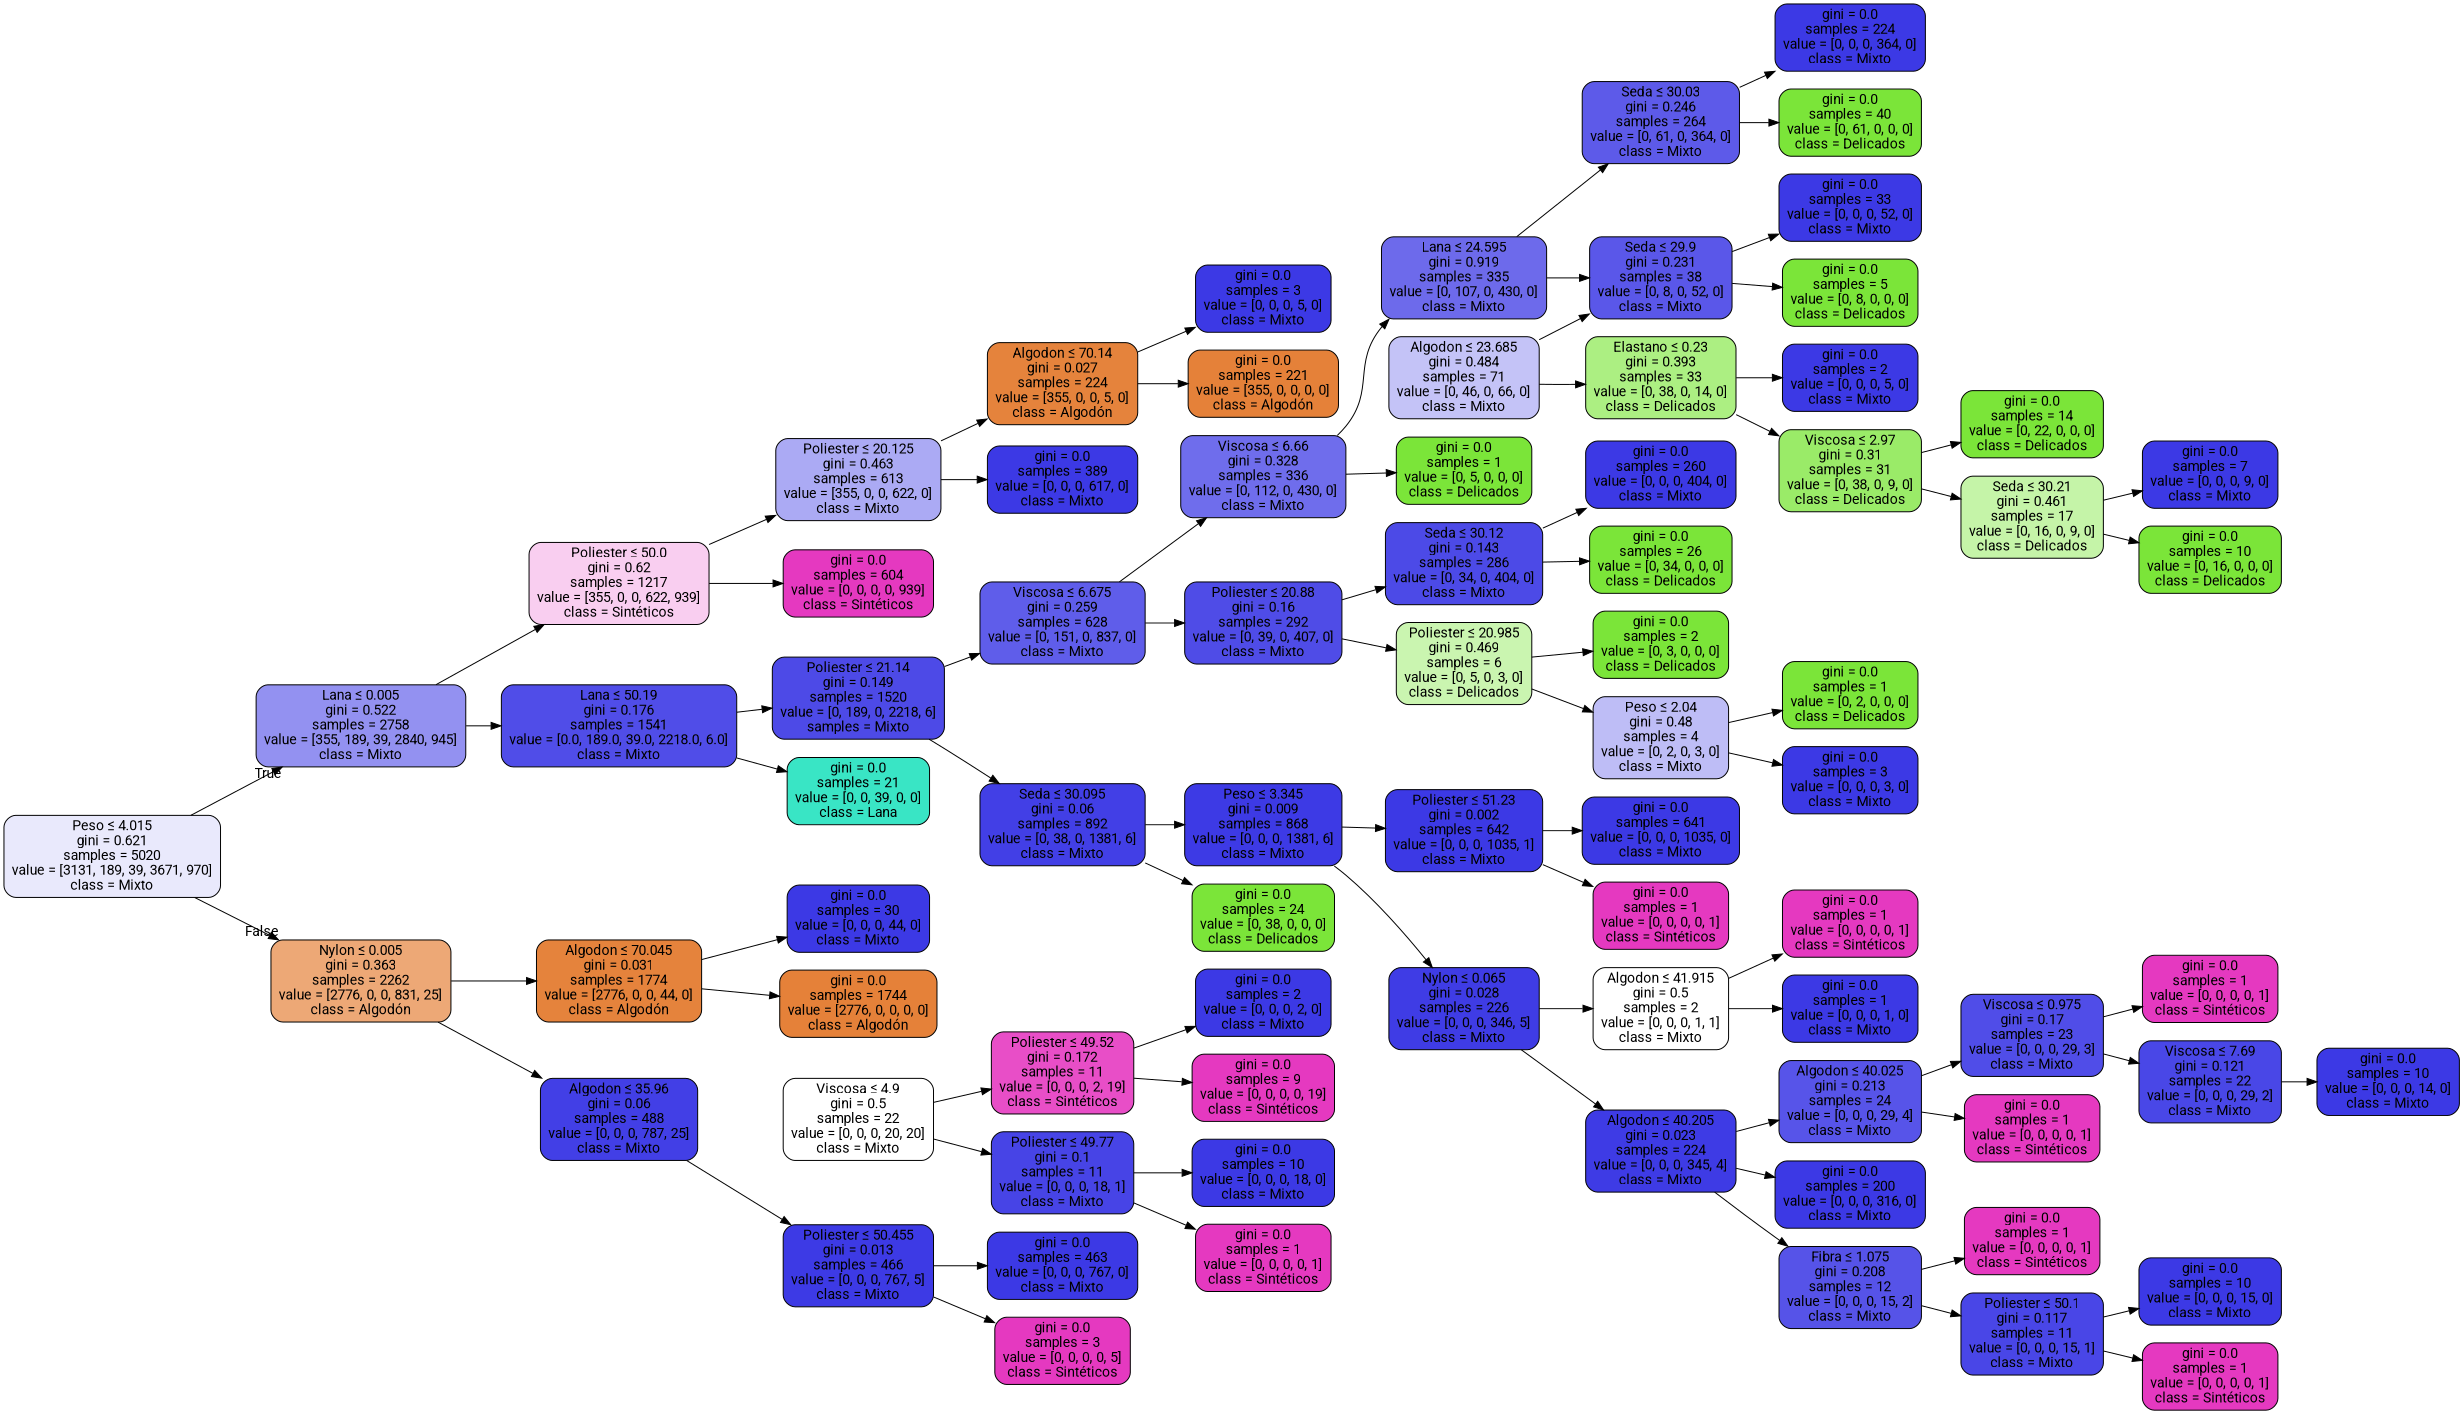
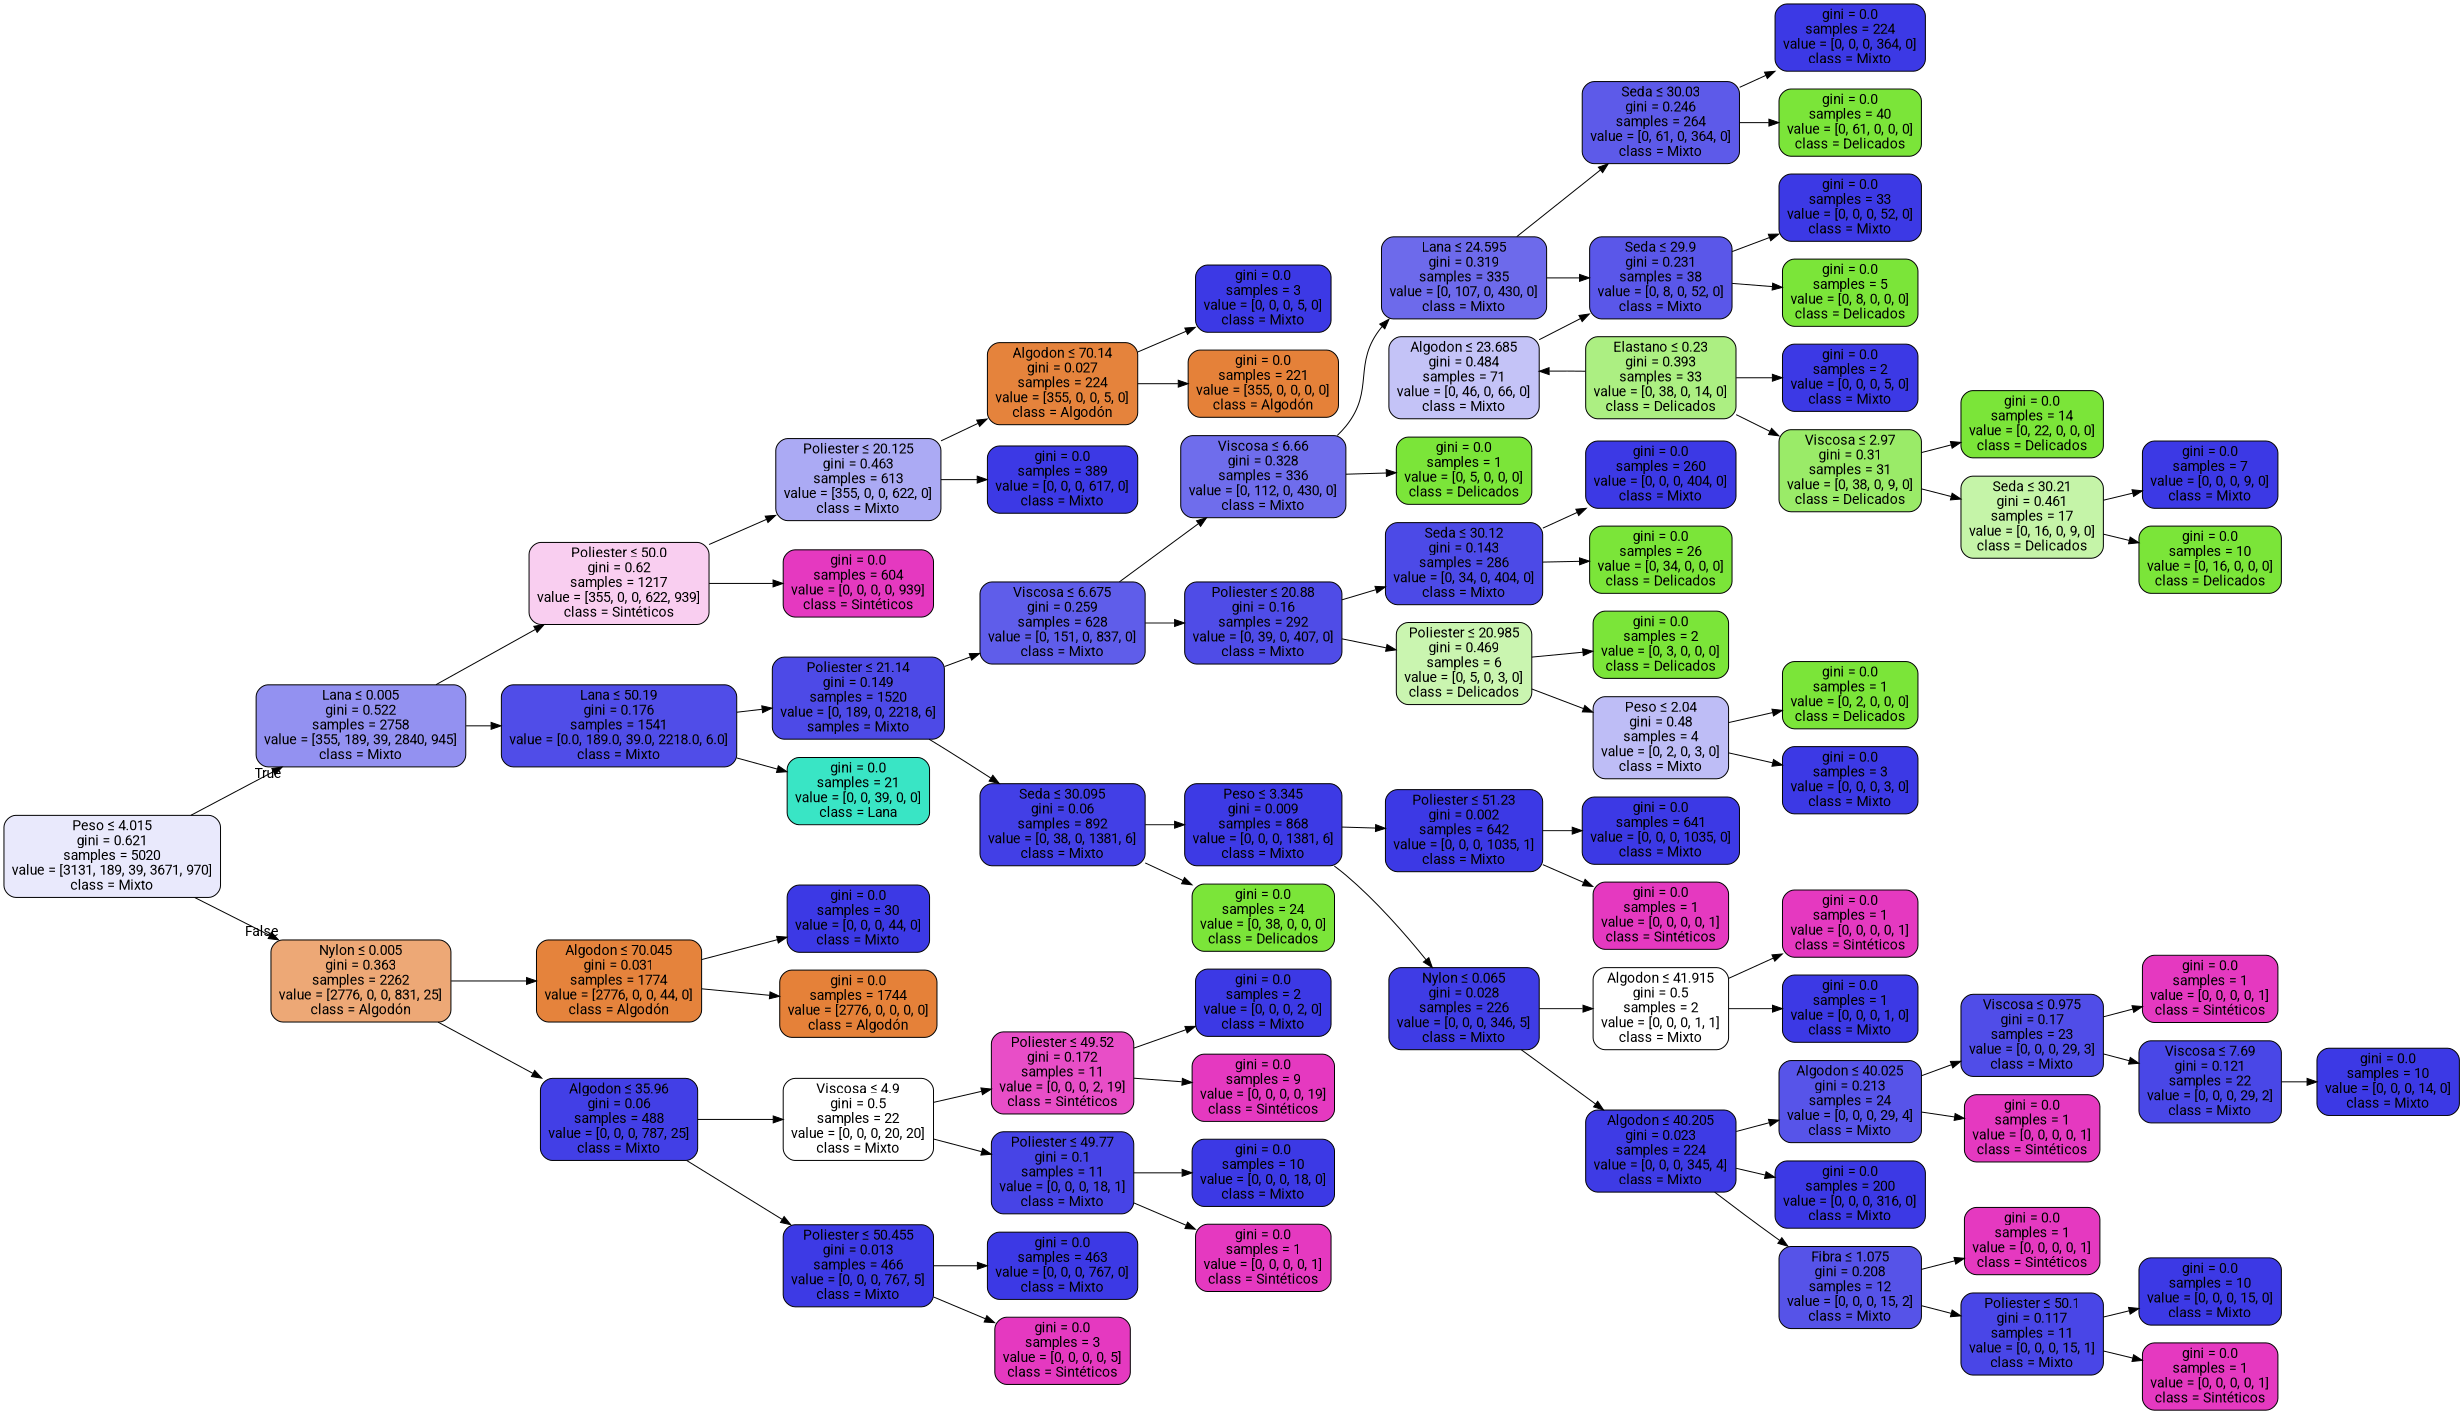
node "Lana ≤ 24.595": text "gini = 0.919" -> "gini = 0.319"
edge "Algodon ≤ 23.685" -> "Elastano ≤ 0.23": reversed
edge "Algodon ≤ 35.96" -> "Viscosa ≤ 4.9": added
